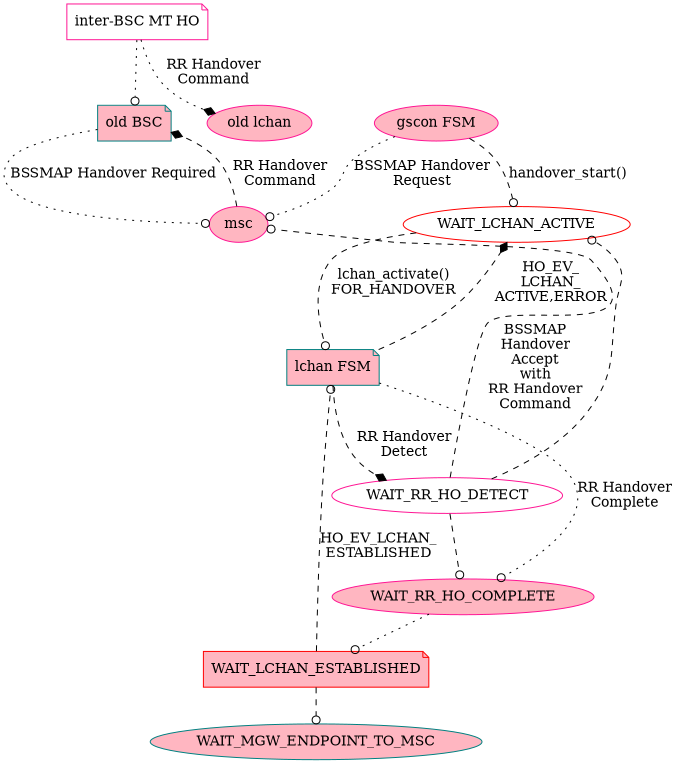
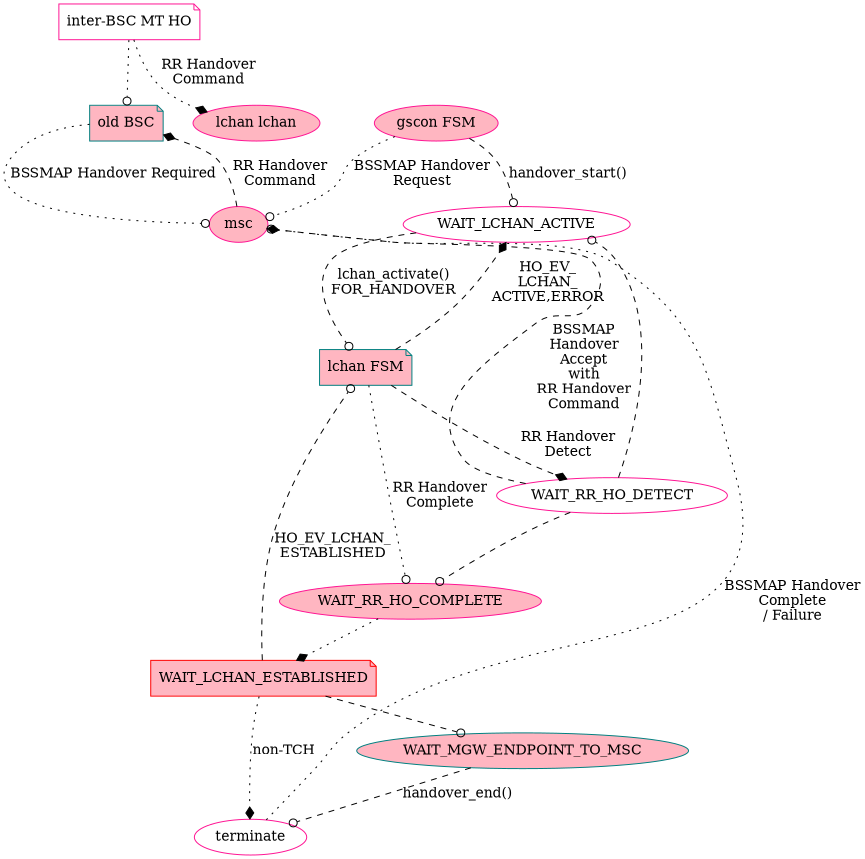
node "old lchan": label "old lchan" -> "lchan lchan"
node "WAIT_LCHAN_ACTIVE": color red -> deeppink
edge "WAIT_RR_HO_COMPLETE" -> "WAIT_LCHAN_ESTABLISHED": arrowhead odot -> diamond
node "terminate": added
